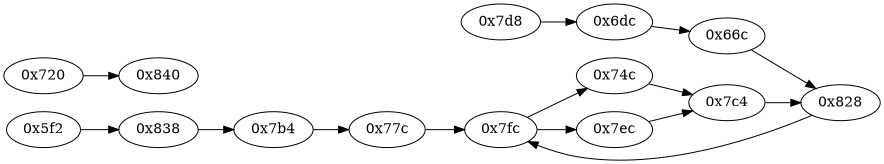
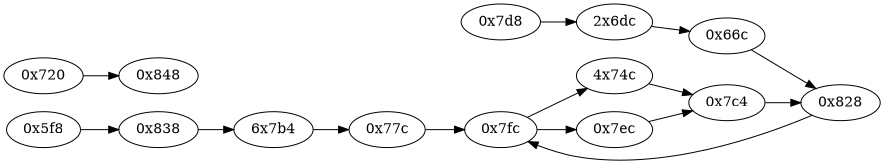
node "0x6dc": label "0x6dc" -> "2x6dc"
node "0x840": label "0x840" -> "0x848"
node "0x74c": label "0x74c" -> "4x74c"
node "0x5f2": label "0x5f2" -> "0x5f8"
node "0x7b4": label "0x7b4" -> "6x7b4"
